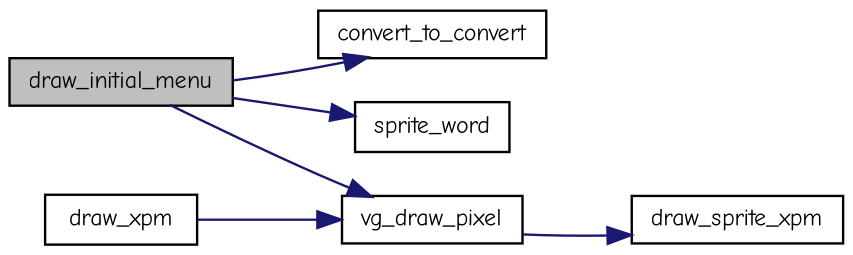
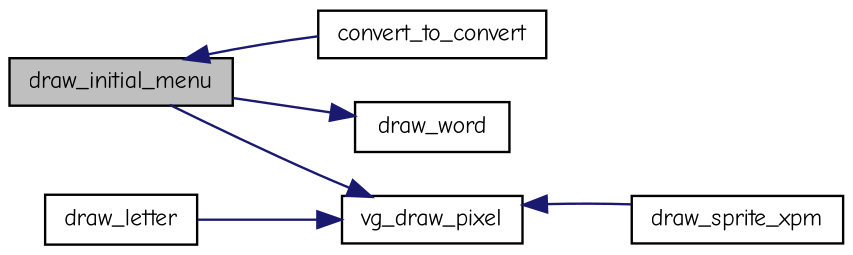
edge "draw_initial_menu" -> "convert_to_convert": reversed
node "sprite_word": label "sprite_word" -> "draw_word"
node "draw_xpm": label "draw_xpm" -> "draw_letter"
edge "vg_draw_pixel" -> "draw_sprite_xpm": reversed
